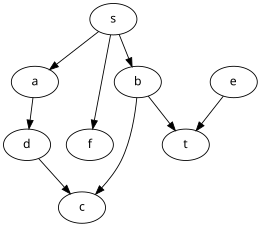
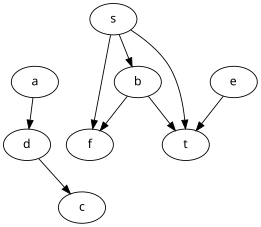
edge "s" -> "a": now "s" -> "t"
edge "b" -> "c": now "b" -> "f"
